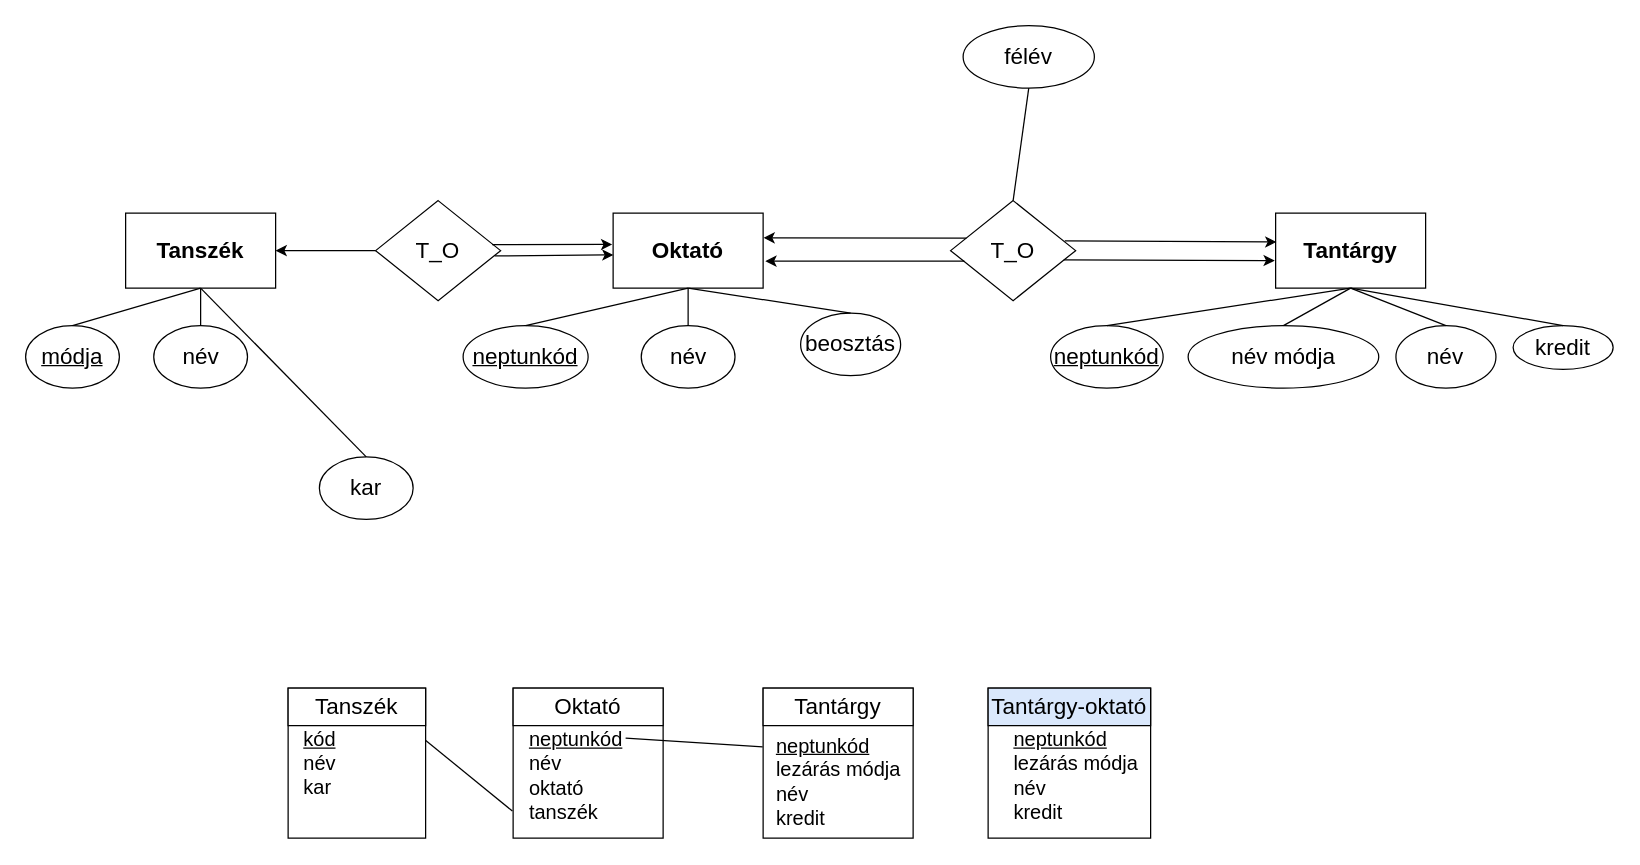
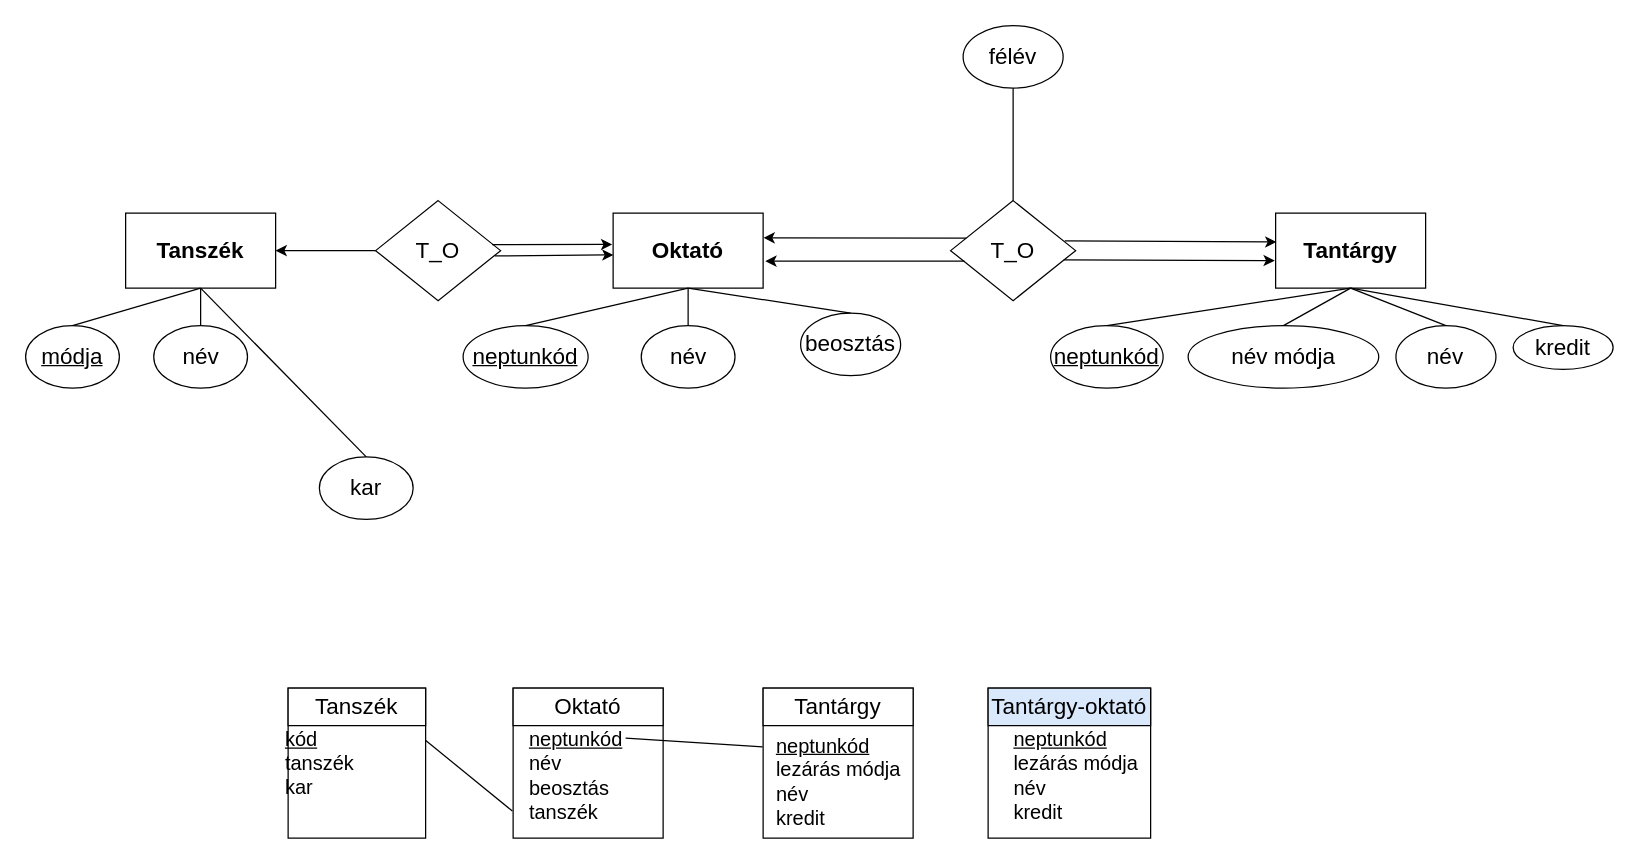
node "félév": size 131x63 -> 100x63
node "kód név kar": label "kód név kar" -> "kód tanszék kar"
node "neptunkód név oktató tanszék": label "neptunkód név oktató tanszék" -> "neptunkód név beosztás tanszék"
